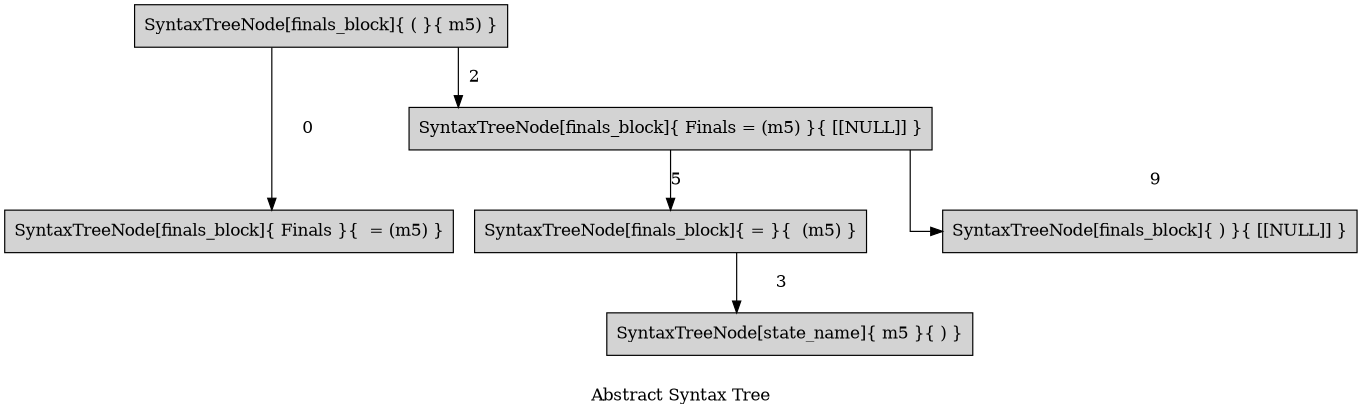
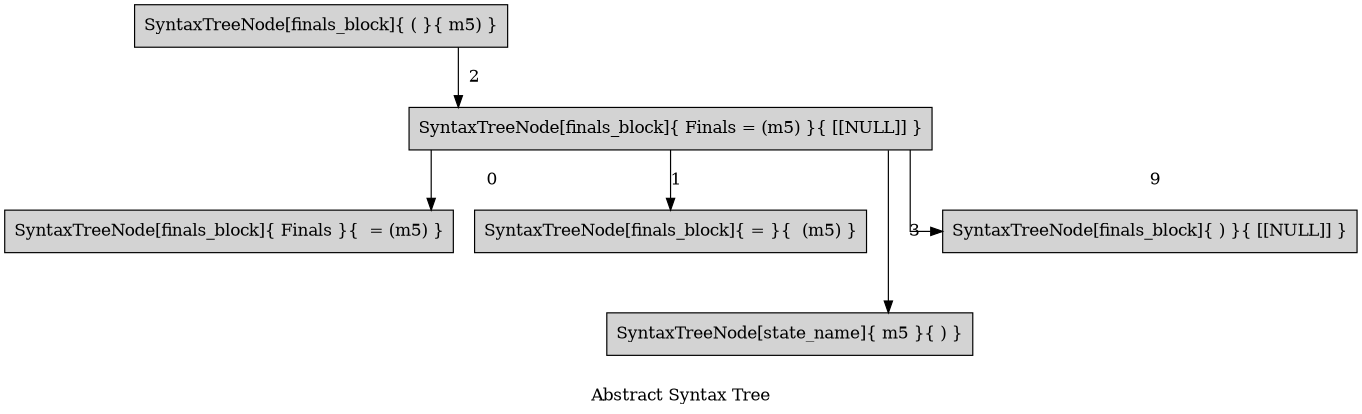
edge "SyntaxTreeNode[finals_block]{ ( }{ m5) }" -> "SyntaxTreeNode[finals_block]{ Finals }{  = (m5) }": now "SyntaxTreeNode[finals_block]{ Finals = (m5) }{ [[NULL]] }" -> "SyntaxTreeNode[finals_block]{ Finals }{  = (m5) }"
edge "SyntaxTreeNode[finals_block]{ Finals = (m5) }{ [[NULL]] }" -> "SyntaxTreeNode[finals_block]{ = }{  (m5) }": label "5" -> "1"
edge "SyntaxTreeNode[finals_block]{ = }{  (m5) }" -> "SyntaxTreeNode[state_name]{ m5 }{ ) }": now "SyntaxTreeNode[finals_block]{ Finals = (m5) }{ [[NULL]] }" -> "SyntaxTreeNode[state_name]{ m5 }{ ) }"
